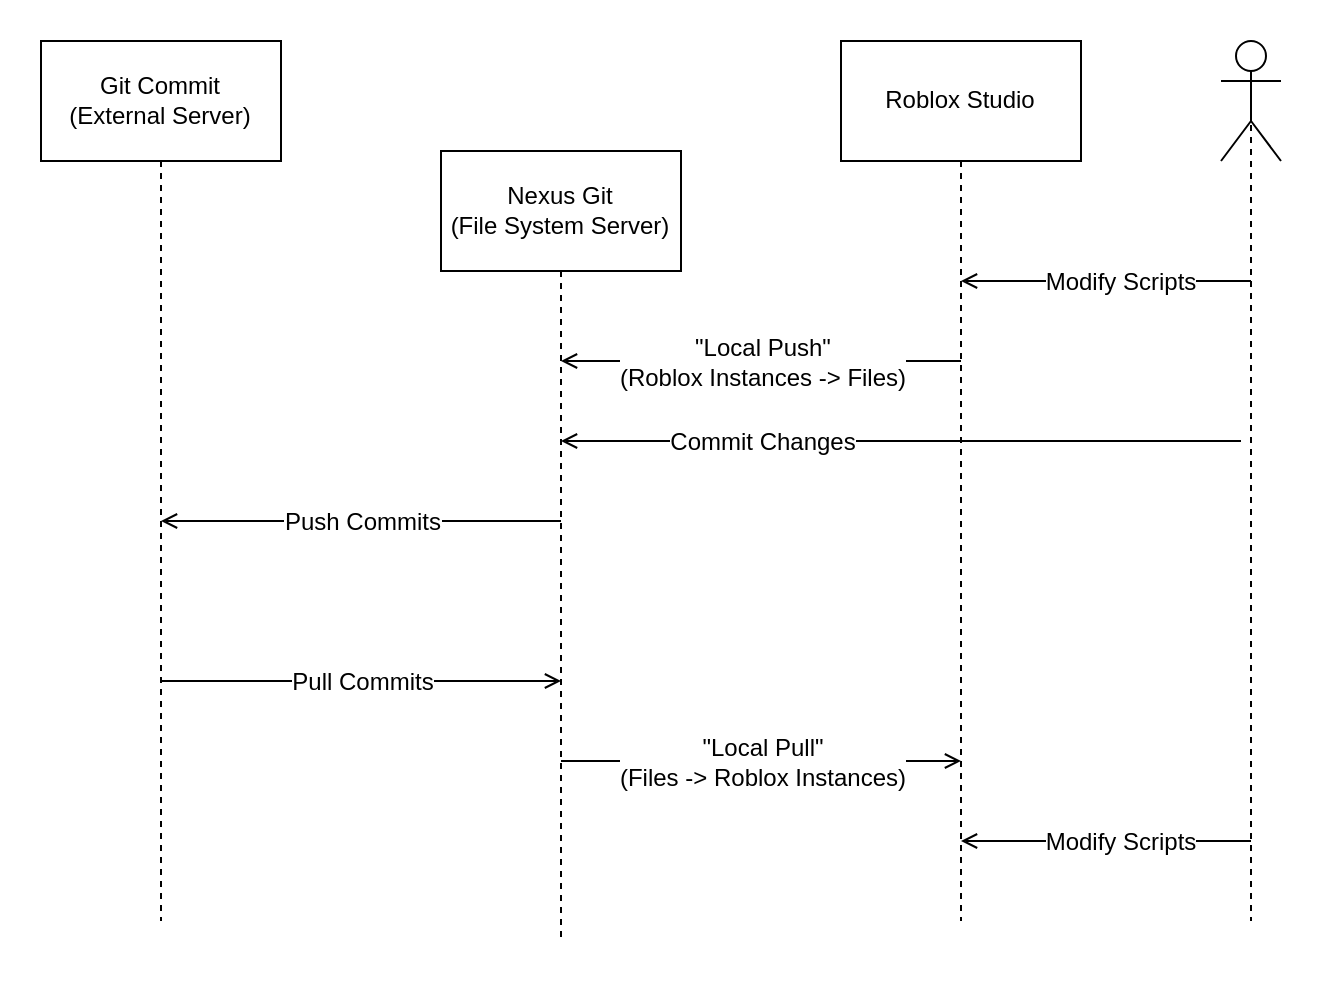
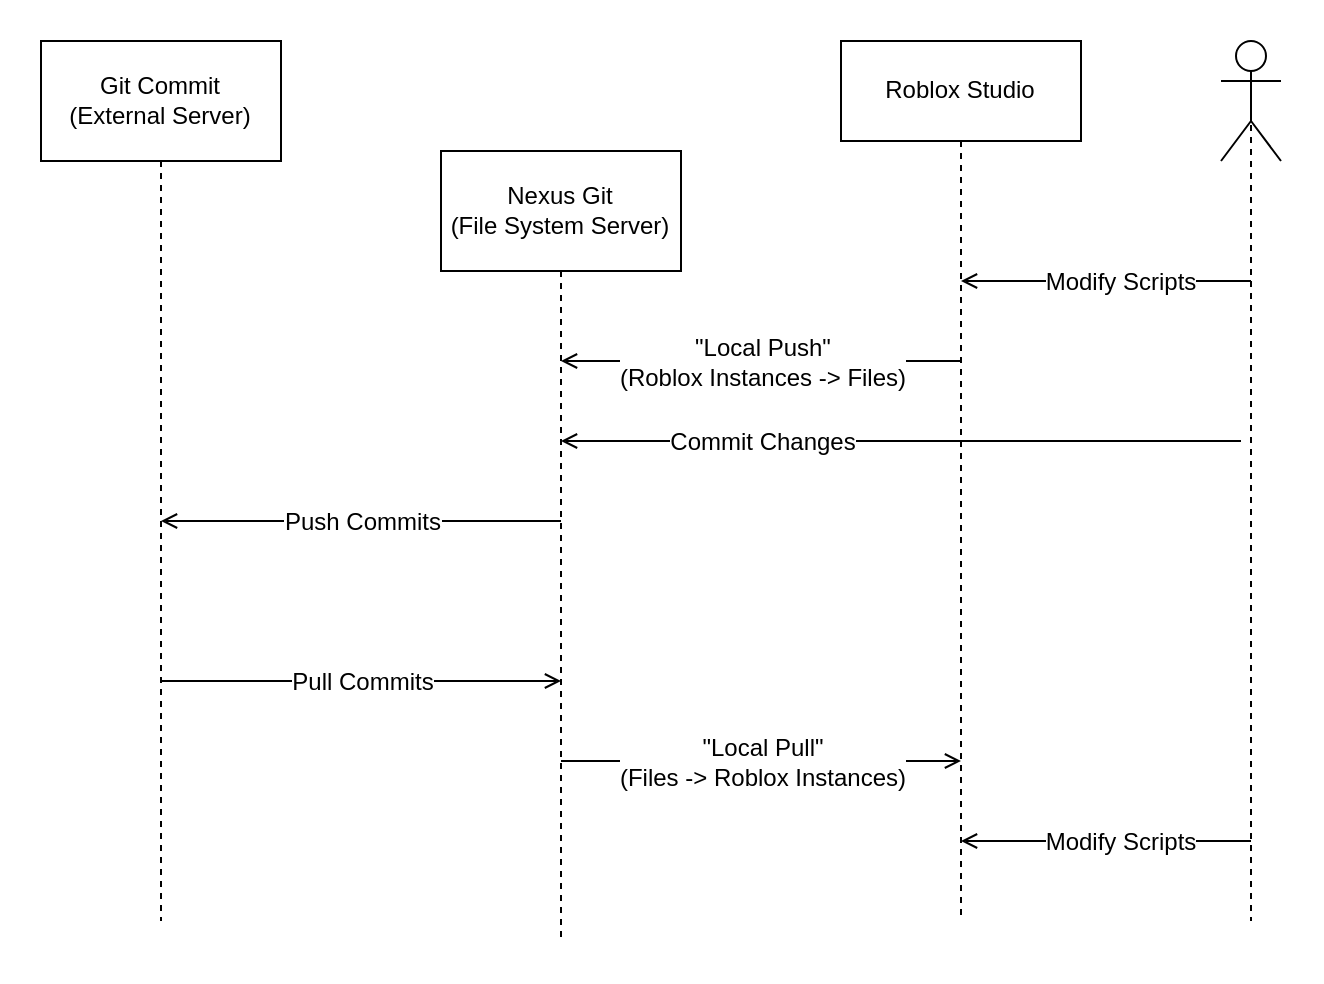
node "Roblox Studio": size 240x120 -> 240x100
